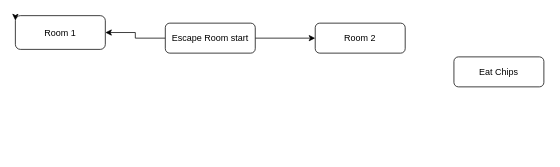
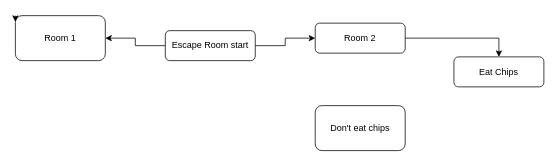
node "Room 1": size 90x34 -> 90x45
node "Escape Room start": moved (210, 38) -> (210, 45)
edge "Room 2" -> "Eat Chips": added
node "Don't eat chips": added
